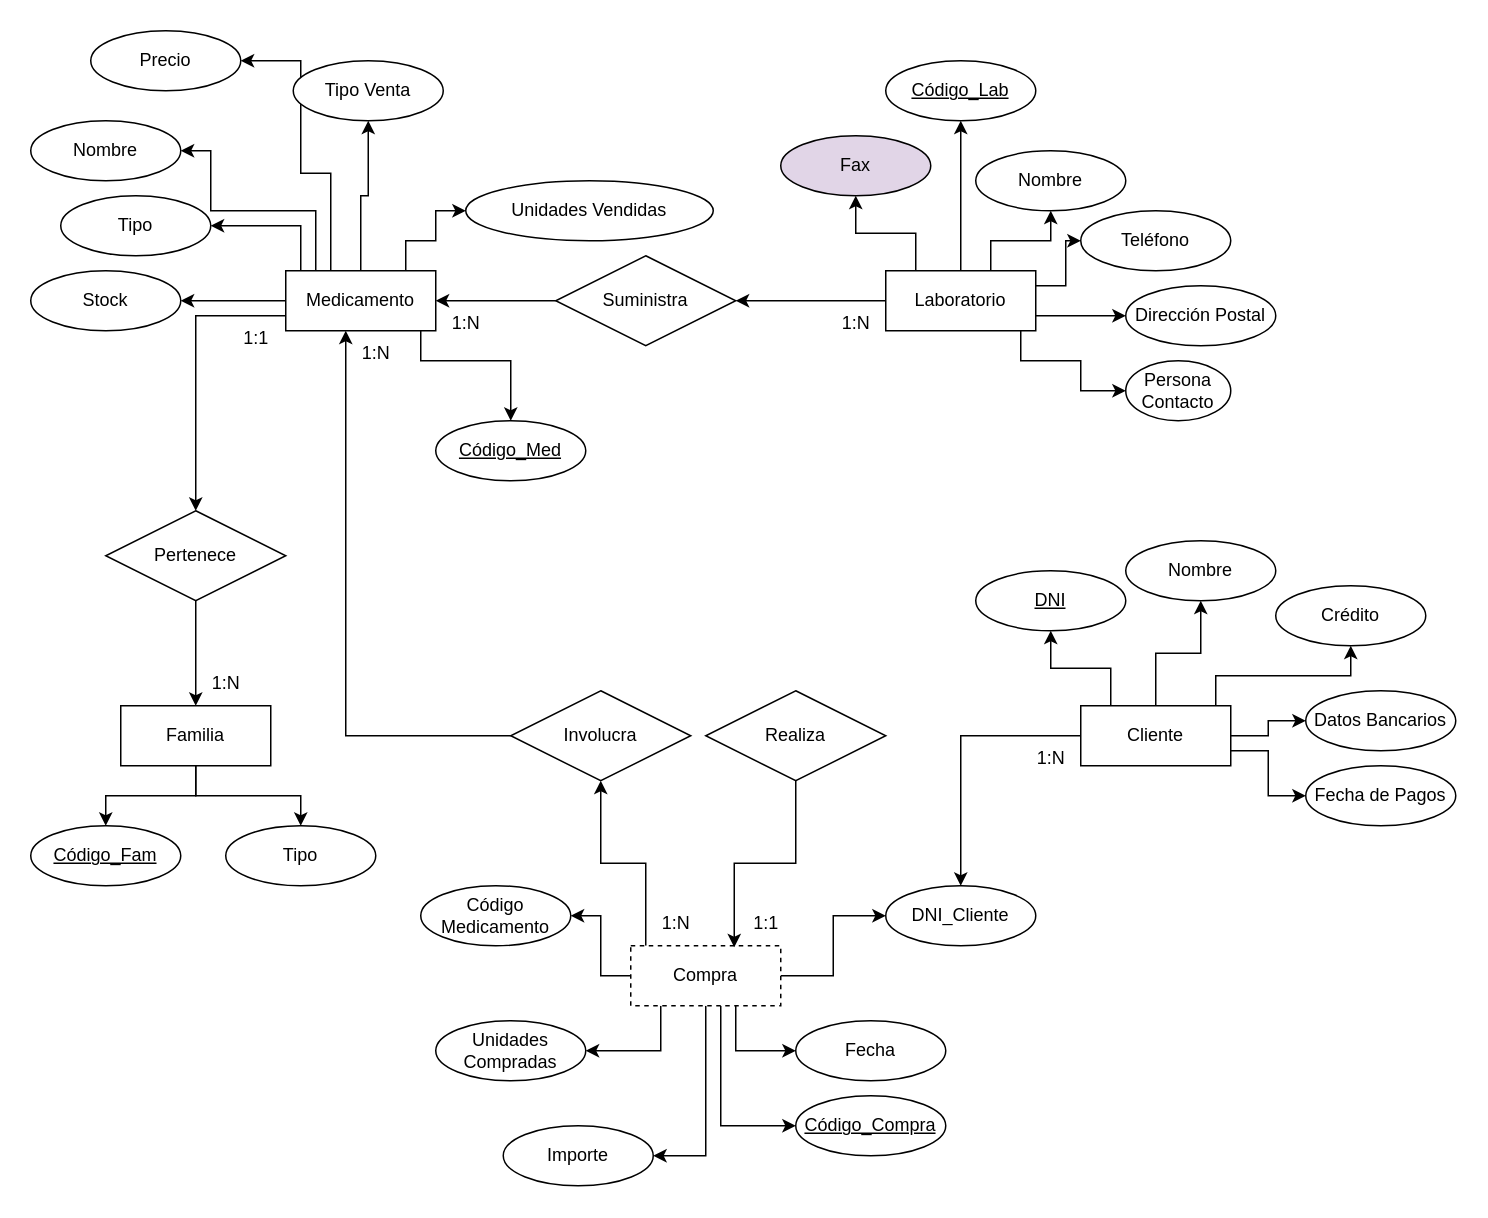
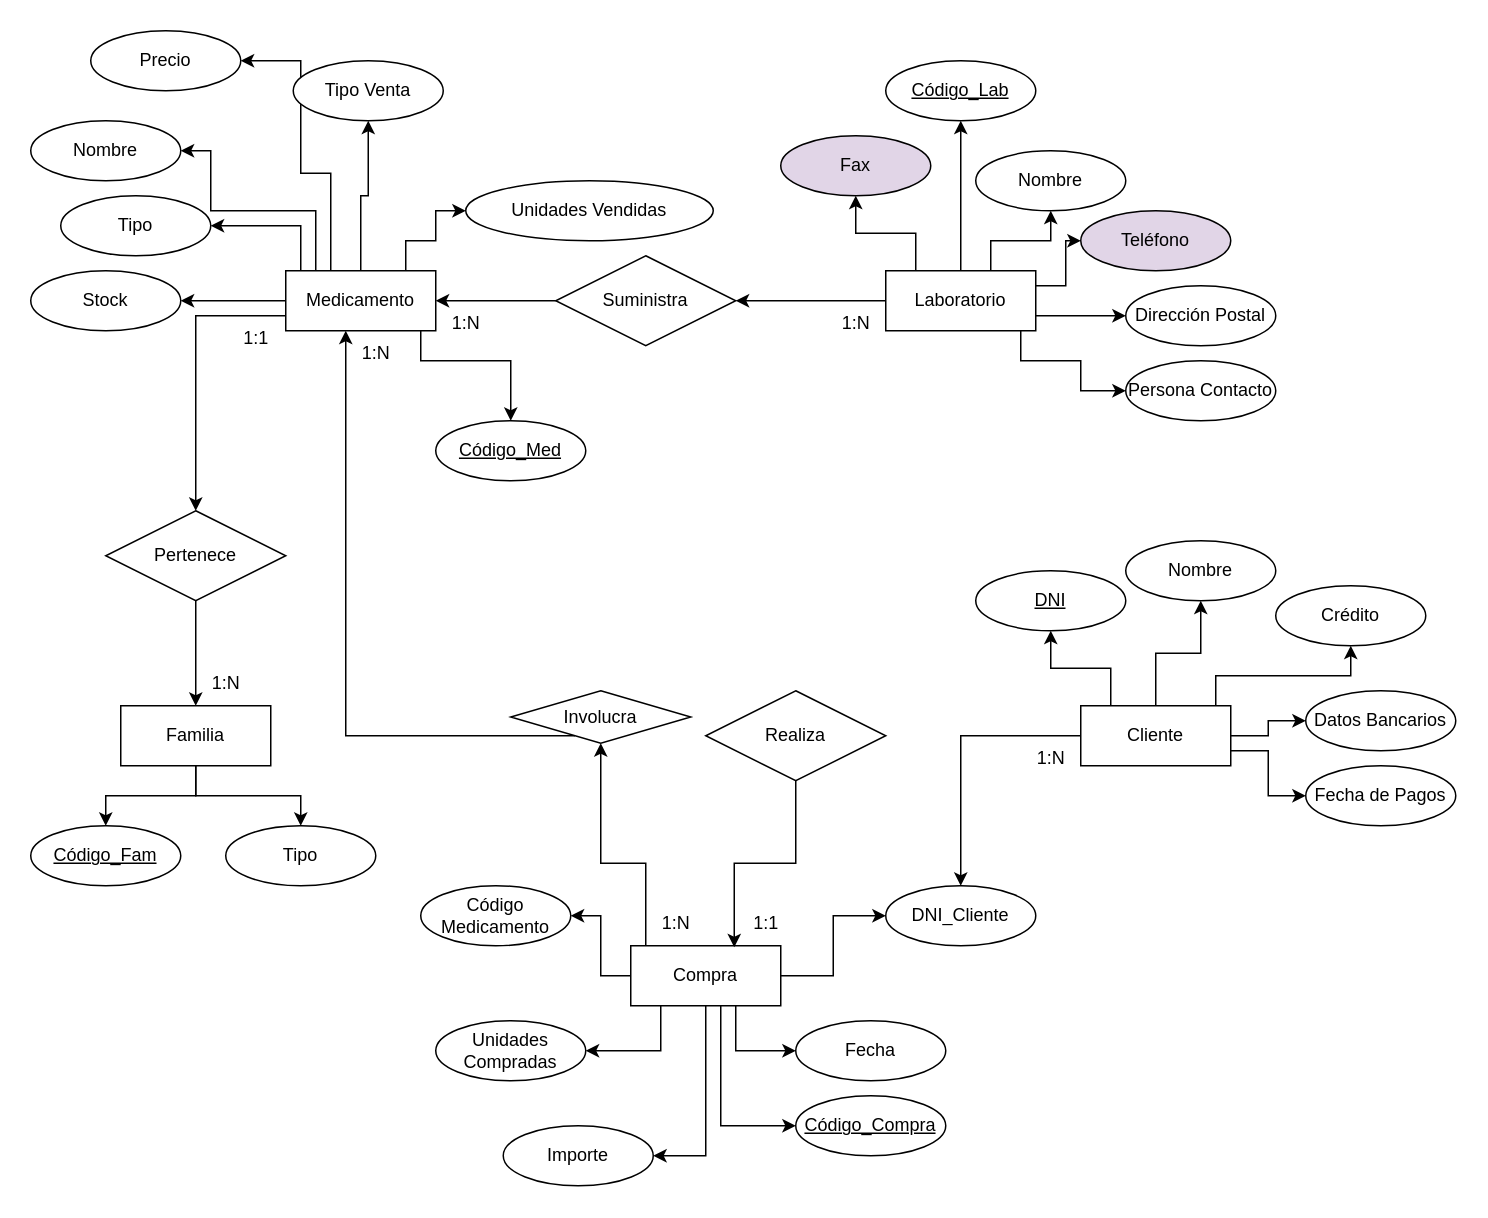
node "Teléfono": fillcolor #ffffff -> #e1d5e7
node "Persona Contacto": size 105x60 -> 150x60
node "Involucra": size 180x90 -> 180x53
node "Compra": style dashed -> solid
